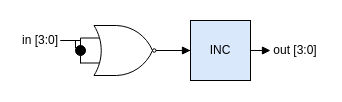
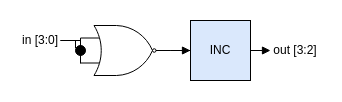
node "out [3:0]": label "out [3:0]" -> "out [3:2]"
